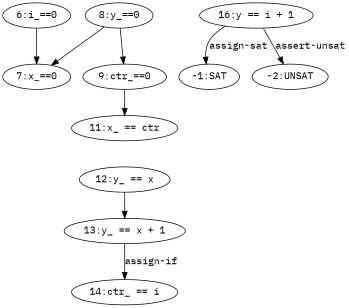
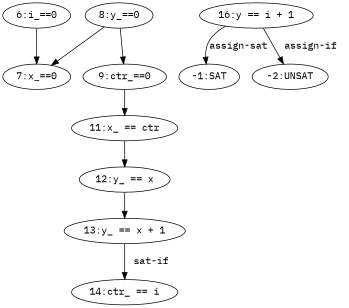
edge "16:y == i + 1" -> "-2:UNSAT": label "assert-unsat" -> "assign-if"
edge "11:x_ == ctr" -> "12:y_ == x": added
edge "13:y_ == x + 1" -> "14:ctr_ == i": label "assign-if" -> "sat-if"
